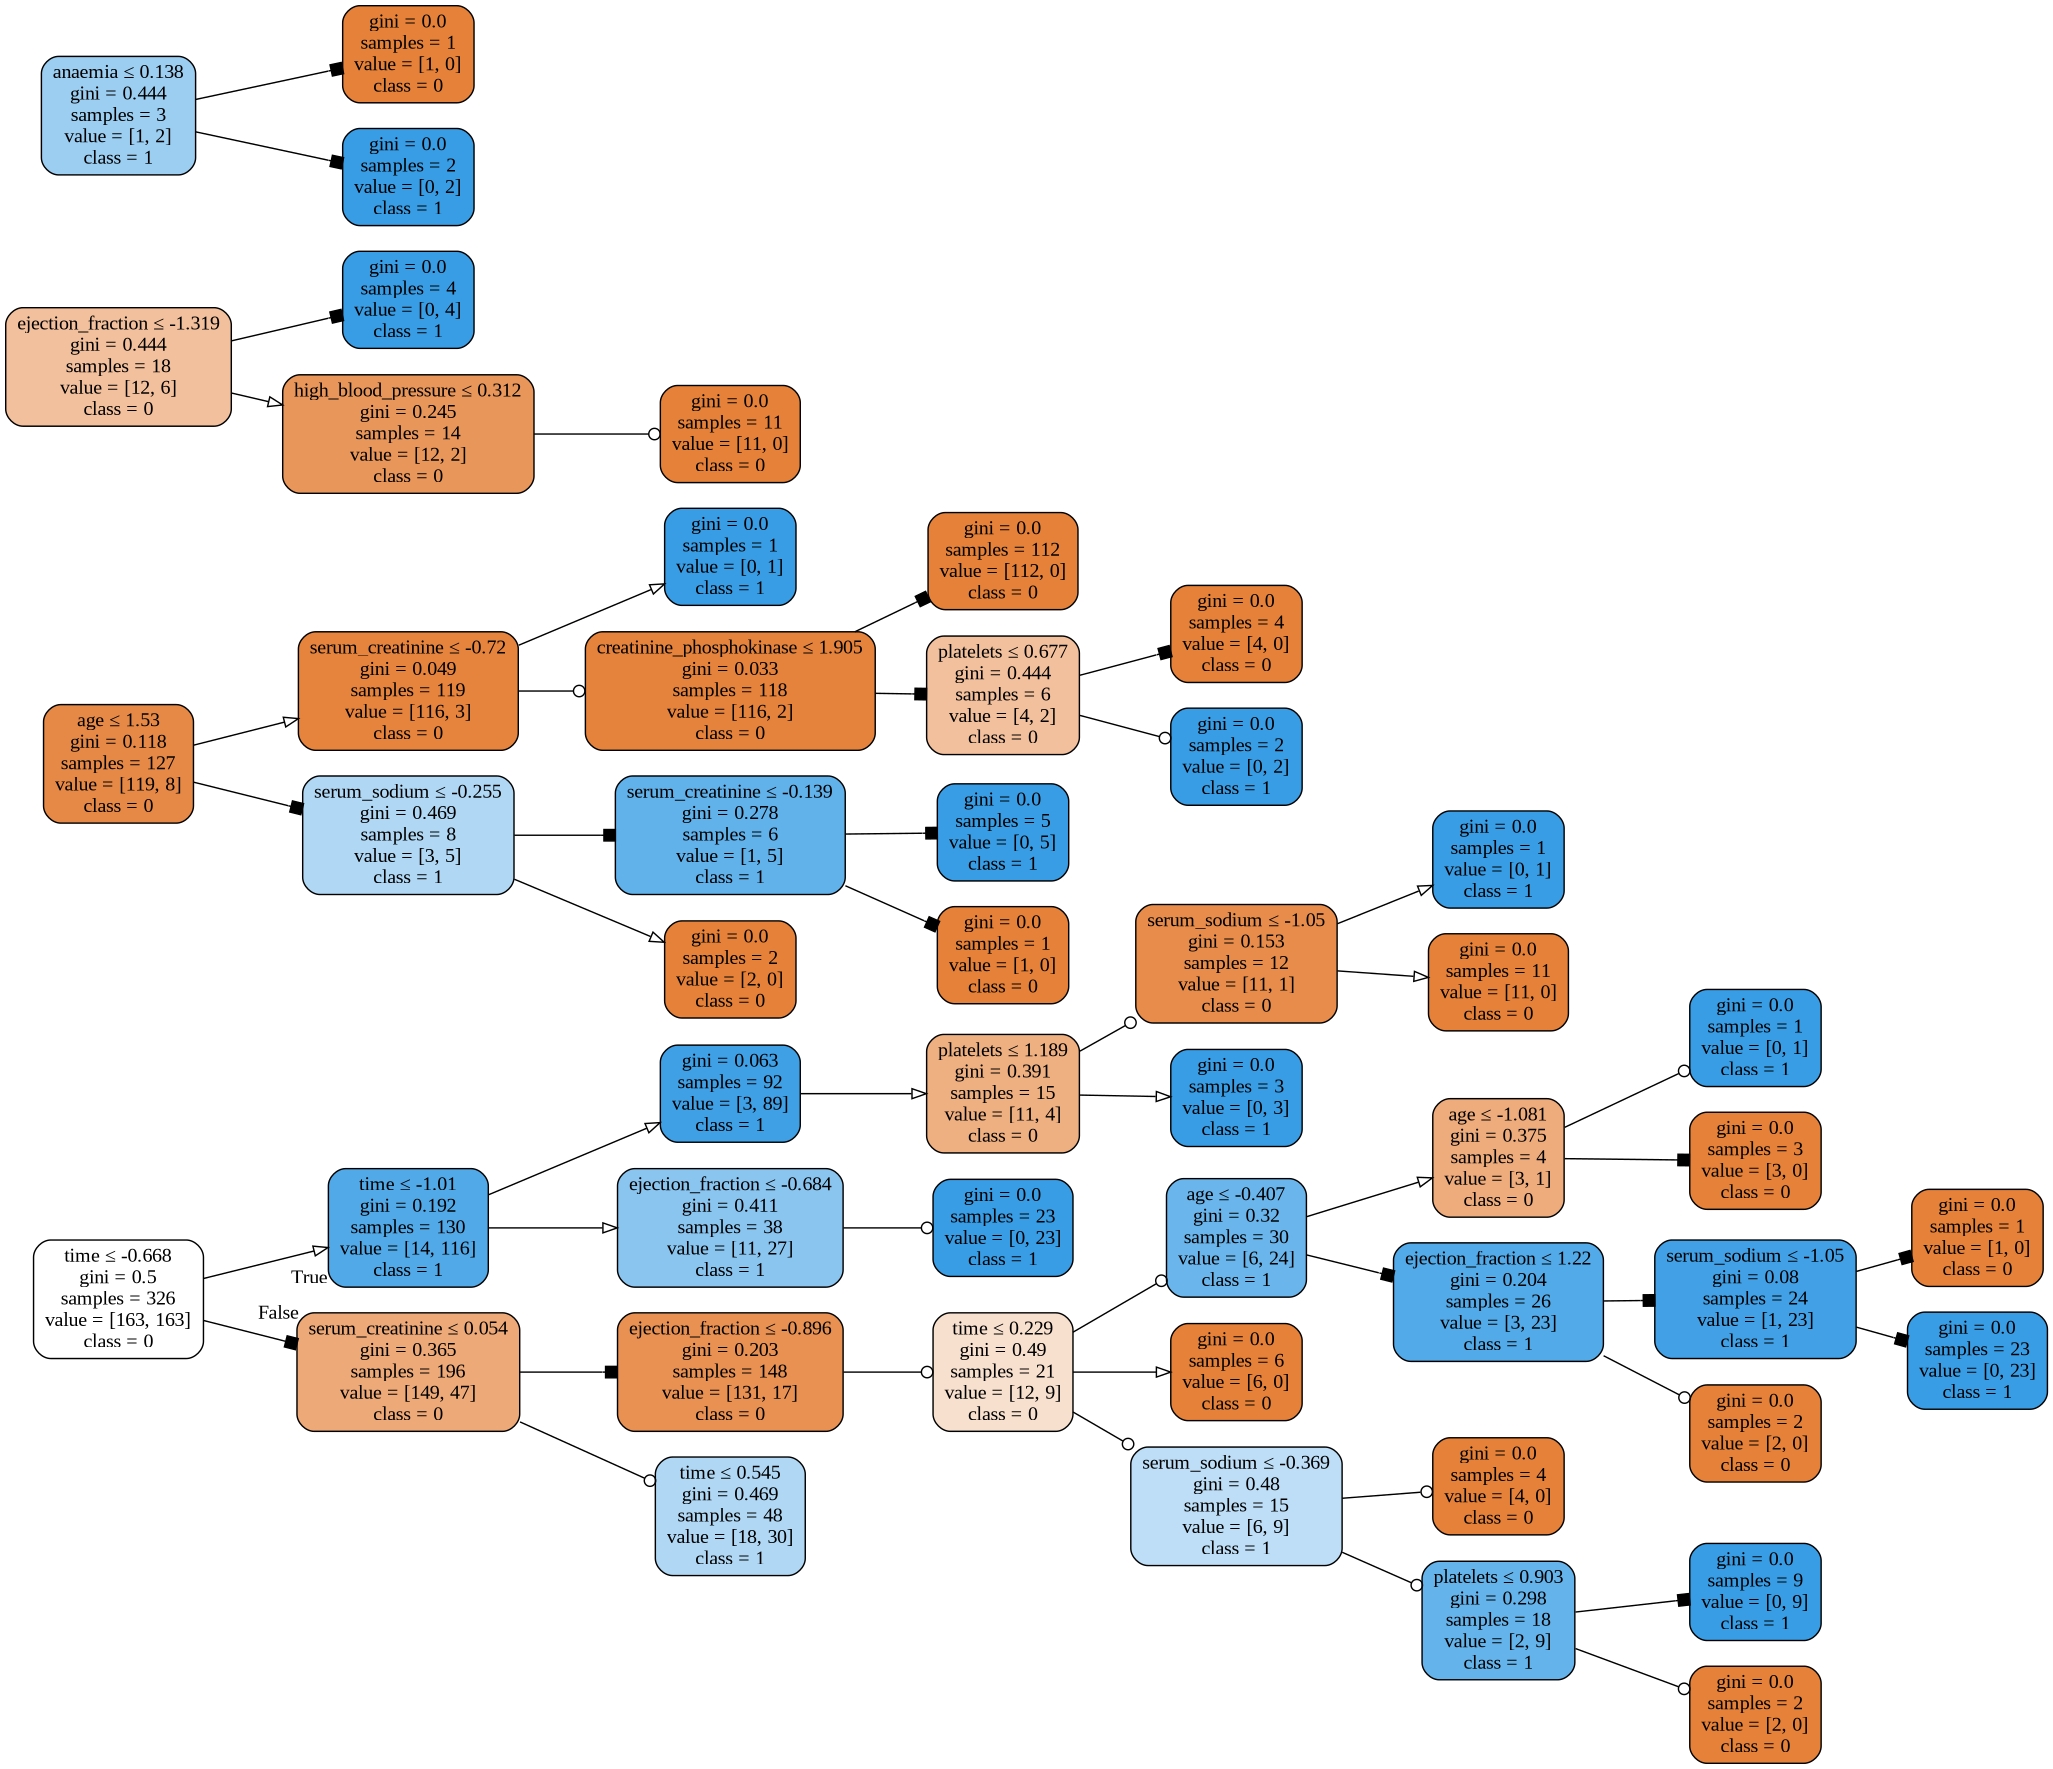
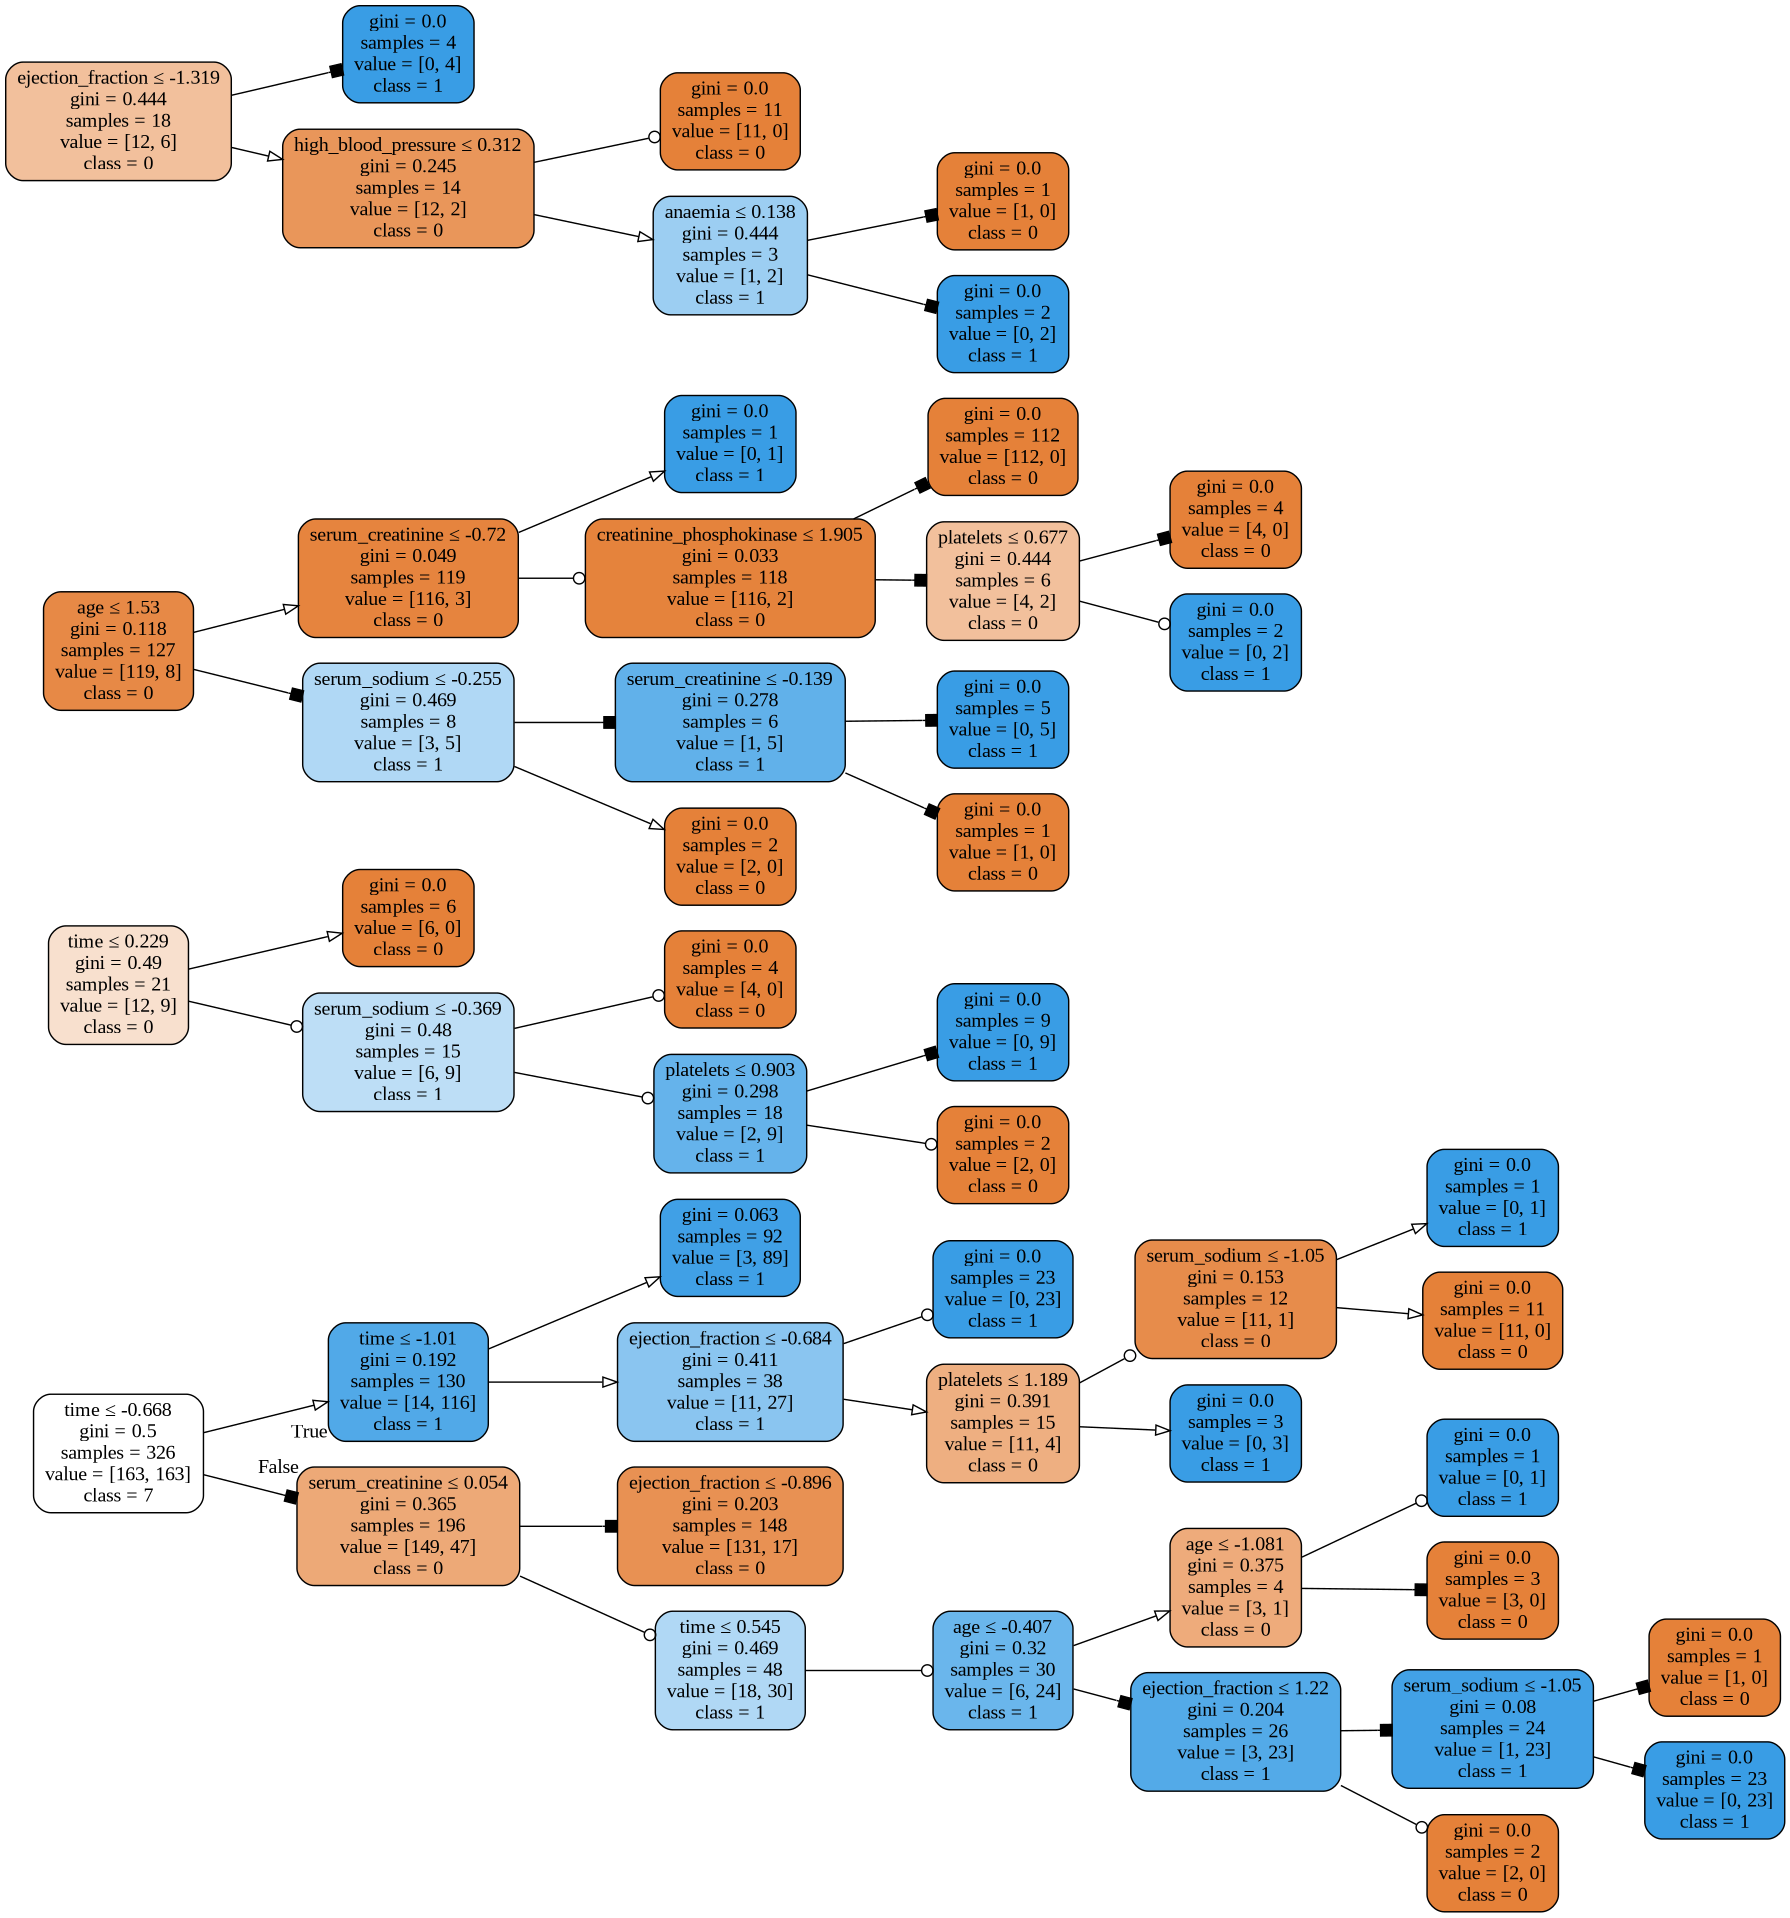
edge "high_blood_pressure ≤ 0.312" -> "anaemia ≤ 0.138": added
edge "gini = 0.063" -> "platelets ≤ 1.189": now "ejection_fraction ≤ -0.684" -> "platelets ≤ 1.189"
edge "time ≤ 0.229" -> "age ≤ -0.407": now "time ≤ 0.545" -> "age ≤ -0.407"
node "time ≤ -0.668": text "class = 0" -> "class = 7"
edge "ejection_fraction ≤ -0.896" -> "time ≤ 0.229": removed
